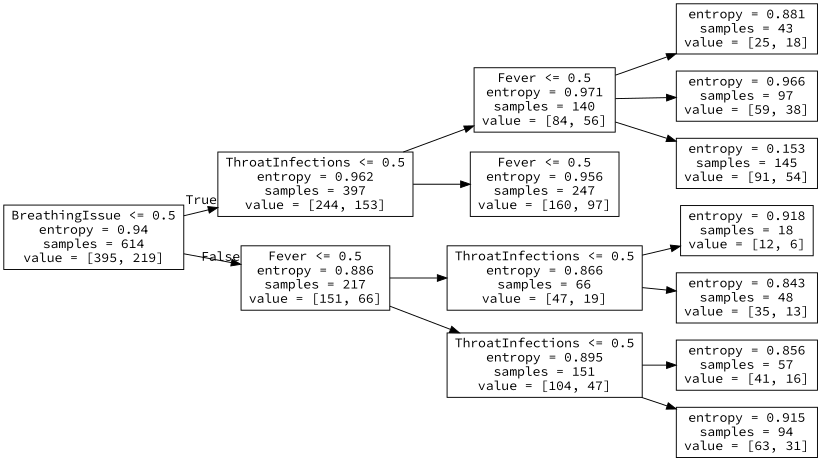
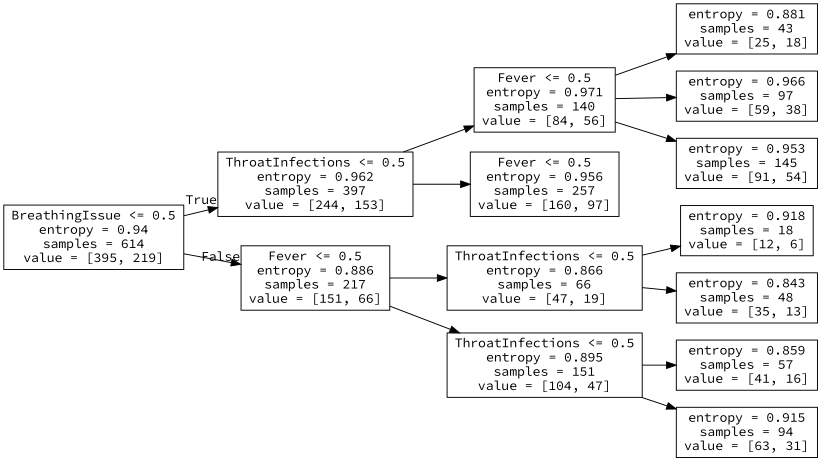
node "entropy = 0.153 samples = 145 value = [91, 54]": label "entropy = 0.153 samples = 145 value = [91, 54]" -> "entropy = 0.953 samples = 145 value = [91, 54]"
node "Fever <= 0.5 entropy = 0.956 samples = 247 value = [160, 97]": label "Fever <= 0.5 entropy = 0.956 samples = 247 value = [160, 97]" -> "Fever <= 0.5 entropy = 0.956 samples = 257 value = [160, 97]"
node "entropy = 0.856 samples = 57 value = [41, 16]": label "entropy = 0.856 samples = 57 value = [41, 16]" -> "entropy = 0.859 samples = 57 value = [41, 16]"
